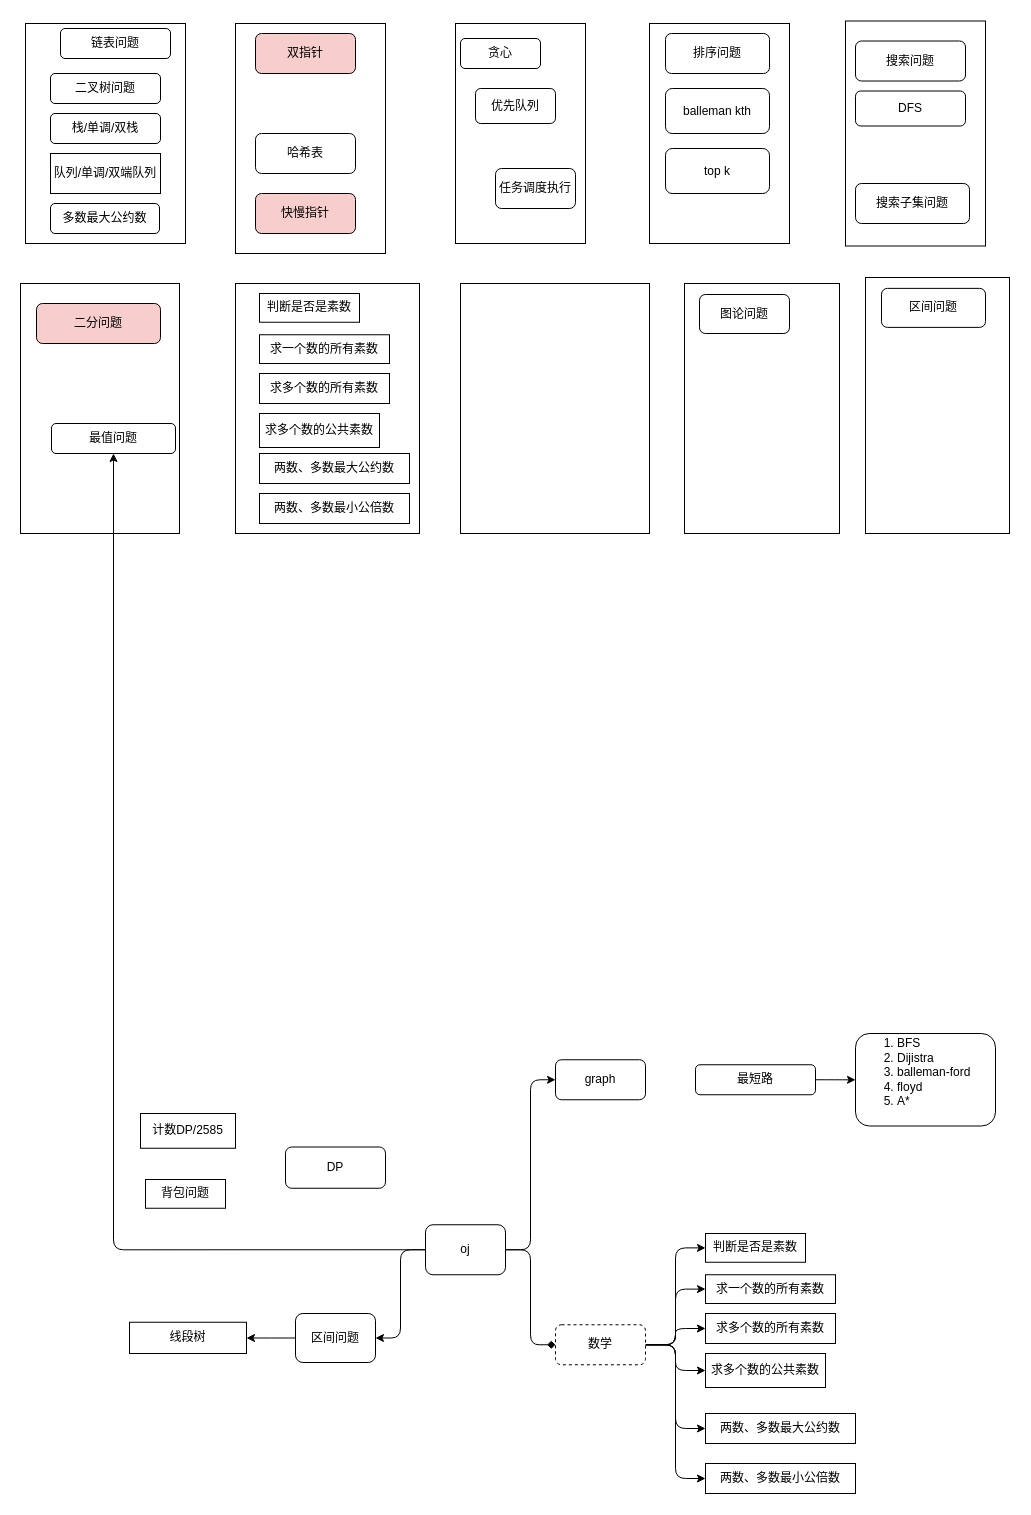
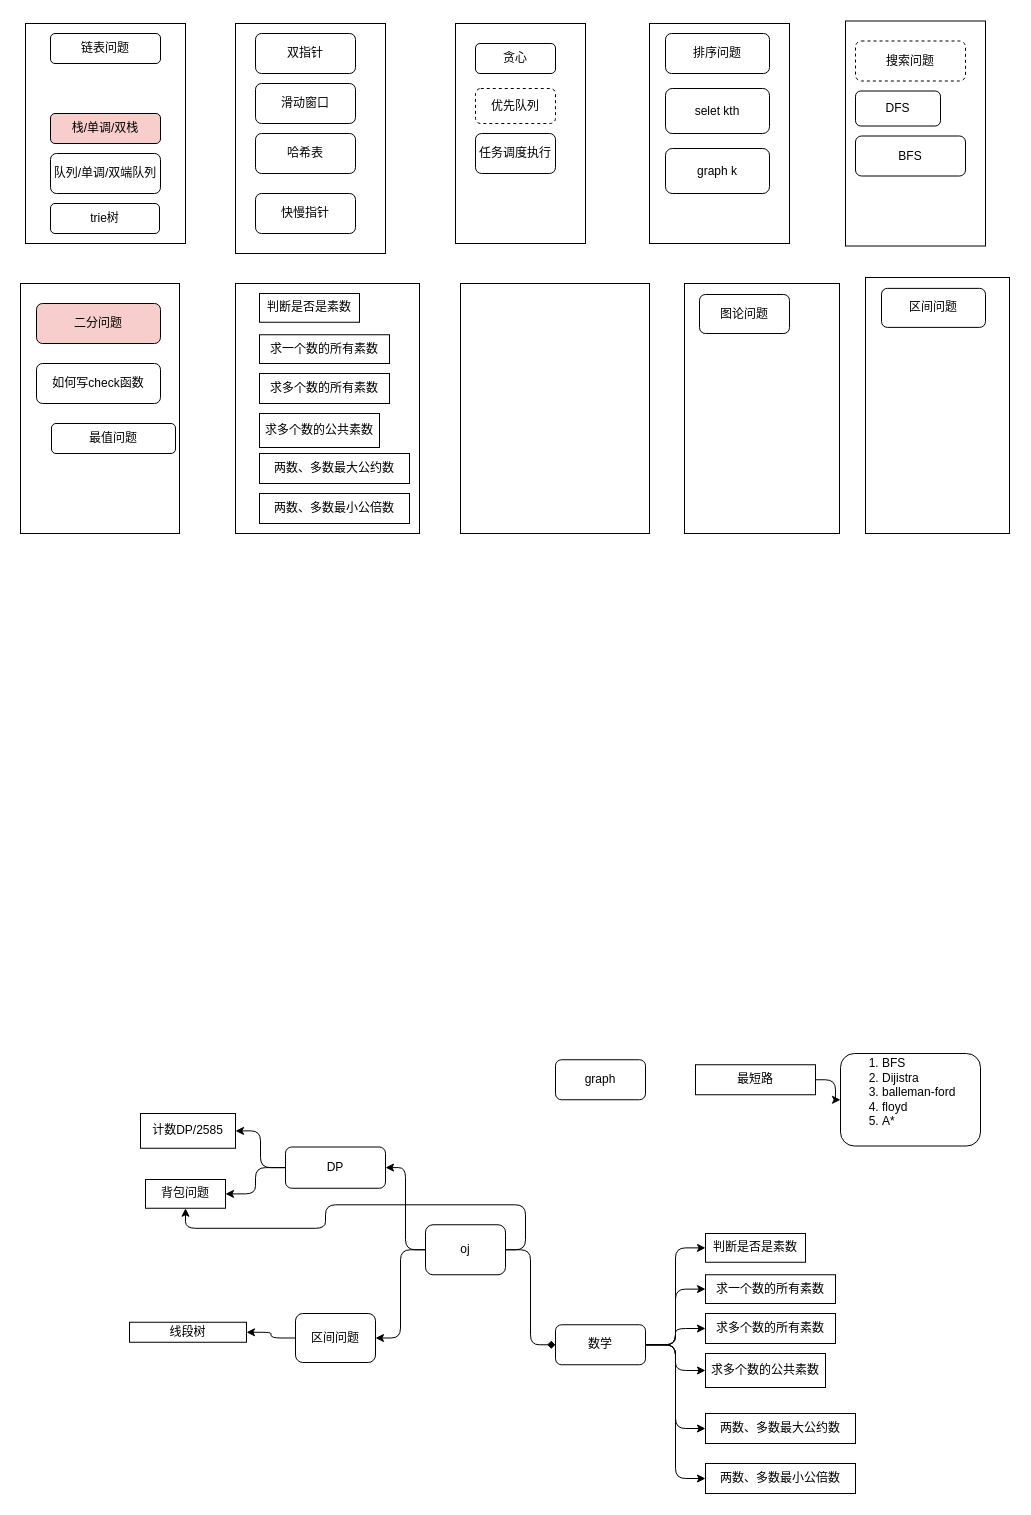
node "链表问题": moved (116, 44) -> (106, 49)
node "双指针": fillcolor #f8cecc -> #ffffff
node "贪心": moved (501, 54) -> (516, 59)
node "搜索问题": style solid -> dashed
node "二叉树问题": removed
node "滑动窗口": added
node "优先队列": style solid -> dashed
node "DFS": size 110x35 -> 85x35
node "balleman kth": label "balleman kth" -> "selet kth"
node "栈/单调/双栈": fillcolor #ffffff -> #f8cecc
node "BFS": added
node "top k": label "top k" -> "graph k"
node "队列/单调/双端队列": shape rectangle -> rounded rectangle
node "任务调度执行": moved (536, 189) -> (516, 154)
node "搜索子集问题": removed
node "快慢指针": fillcolor #f8cecc -> #ffffff
node "多数最大公约数": label "多数最大公约数" -> "trie树"
node "如何写check函数": added
edge "oj" -> "最值问题": now "oj" -> "DP"
node "最短路": shape rounded rectangle -> rectangle
node "BFS Dijistra balleman-ford floyd A*": moved (926, 1080) -> (911, 1100)
edge "DP" -> "计数DP/2585": added
edge "oj" -> "graph": now "oj" -> "背包问题"
edge "DP" -> "背包问题": added
node "线段树": size 117x31 -> 117x20
node "数学": style dashed -> solid
